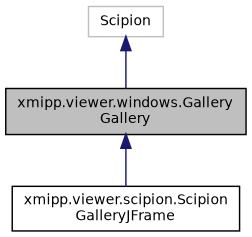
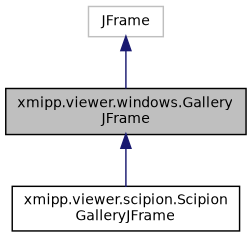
node "Scipion": label "Scipion" -> "JFrame"
node "xmipp.viewer.windows.Gallery Gallery": label "xmipp.viewer.windows.Gallery Gallery" -> "xmipp.viewer.windows.Gallery JFrame"
